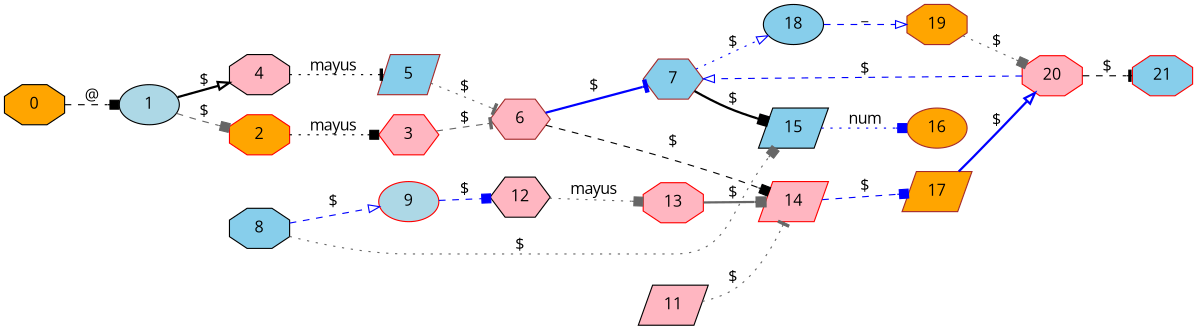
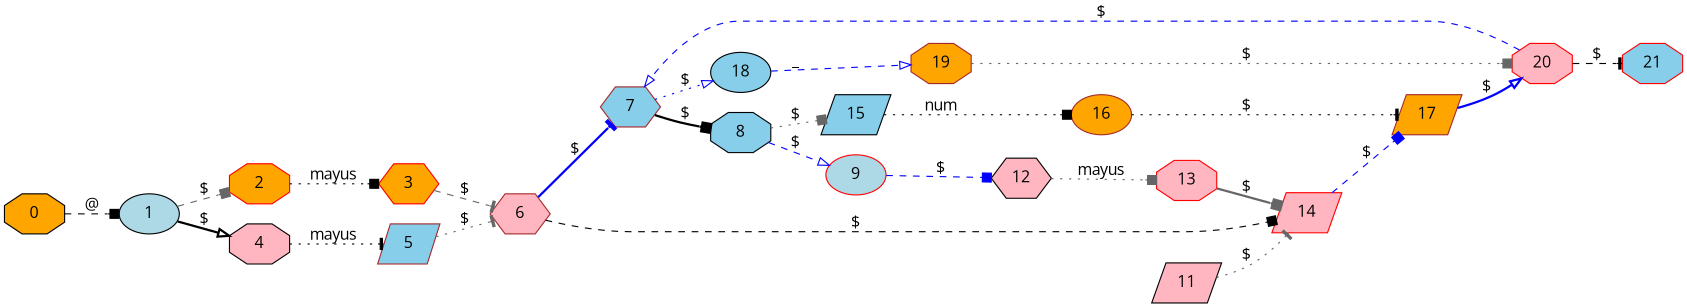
edge "7" -> "15": now "7" -> "8"
edge "16" -> "17": added, label "$"
edge "15" -> "16": color blue -> black
node "3": fillcolor lightpink -> orange
